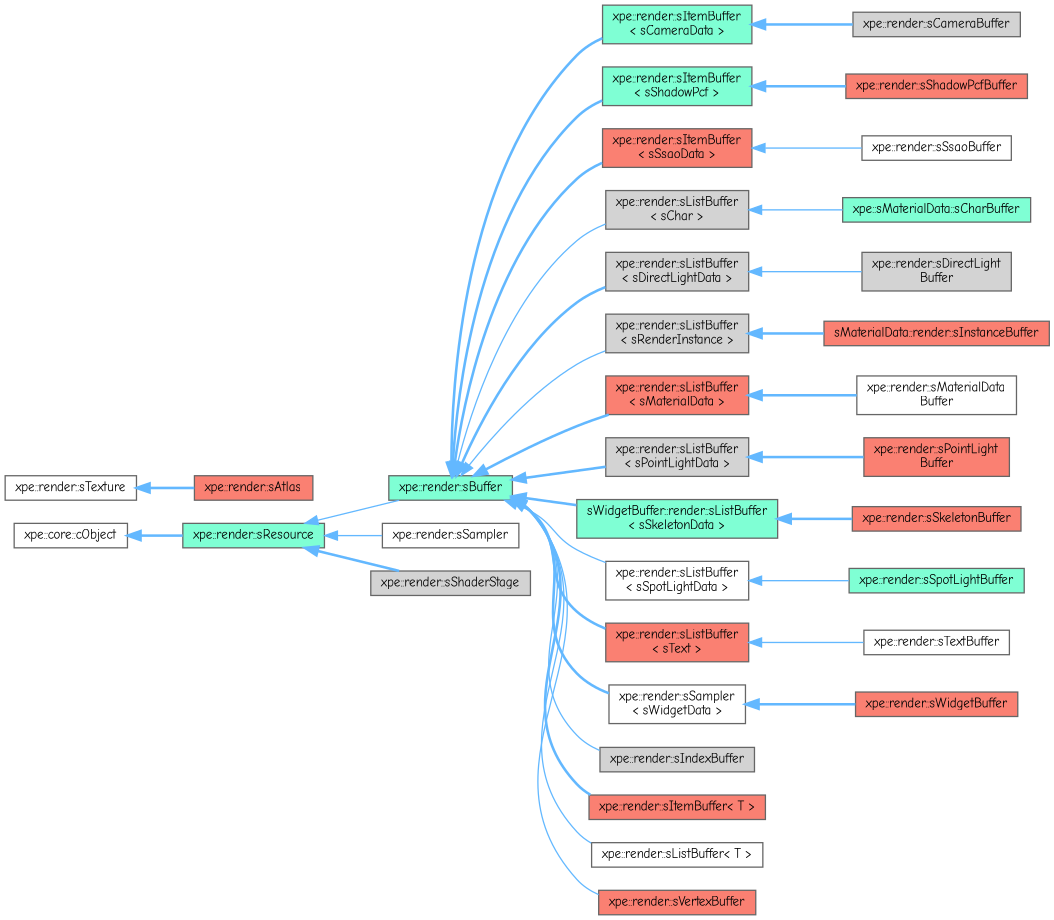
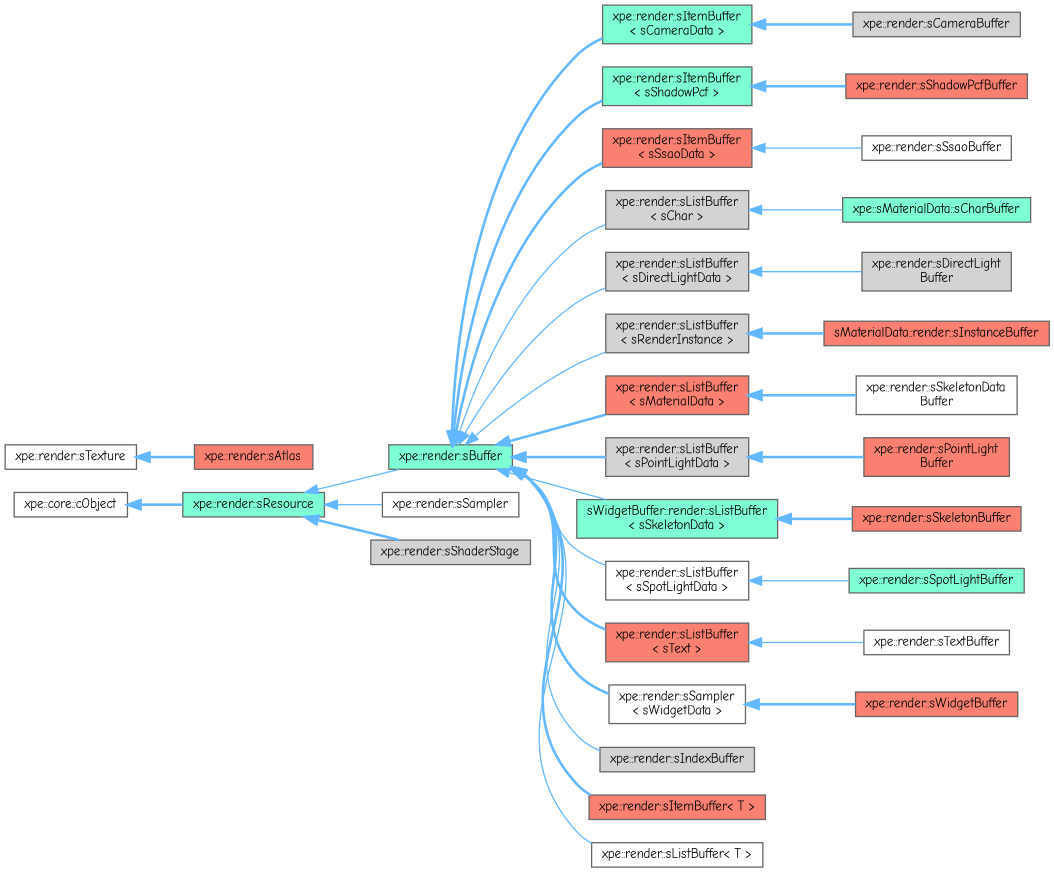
edge "xpe::render::sListBuffer < sDirectLightData >" -> "xpe::render::sBuffer": style bold -> solid
node "xpe::render::sMaterialData Buffer": label "xpe::render::sMaterialData Buffer" -> "xpe::render::sSkeletonData Buffer"
edge "sWidgetBuffer::render::sListBuffer < sSkeletonData >" -> "xpe::render::sBuffer": style bold -> solid
node "xpe::render::sVertexBuffer": removed
